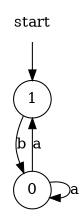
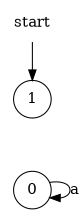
edge "1" -> "0": removed, label "b"
edge "0" -> "1": removed, label "a"
